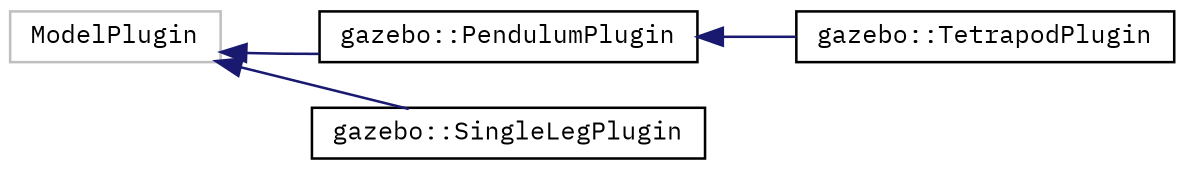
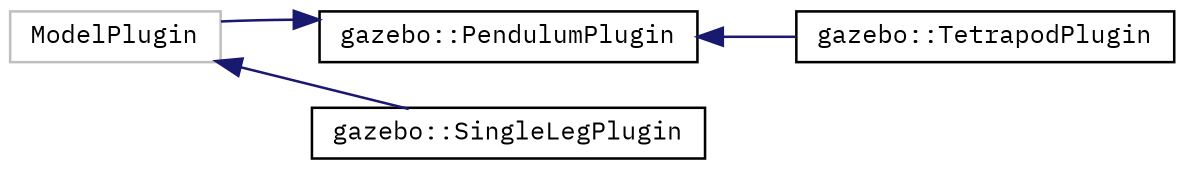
edge "gazebo::PendulumPlugin" -> "ModelPlugin": reversed
